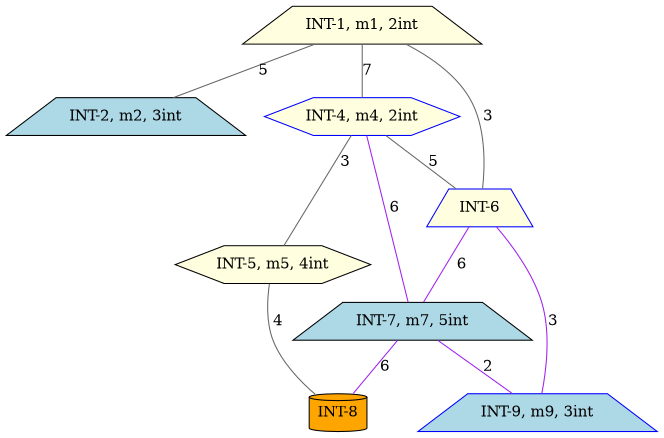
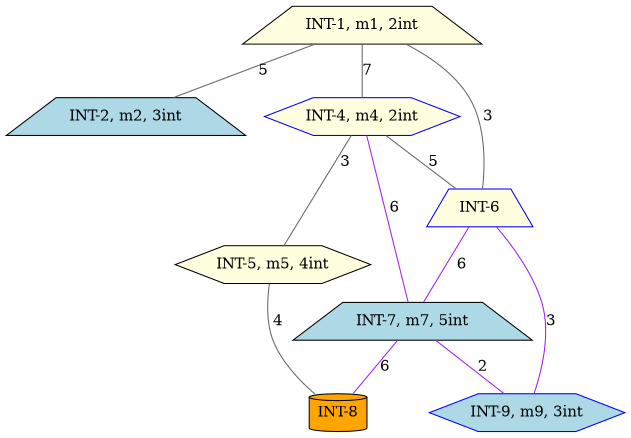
node "INT-9, m9, 3int": shape trapezium -> hexagon
